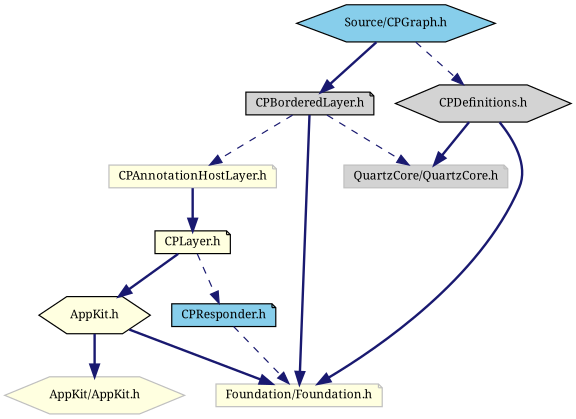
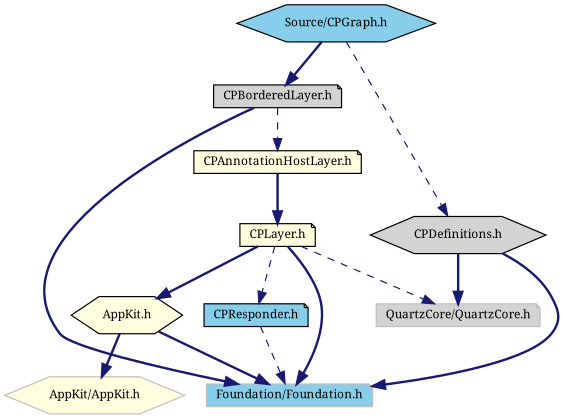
edge "CPBorderedLayer.h" -> "QuartzCore/QuartzCore.h": now "CPLayer.h" -> "QuartzCore/QuartzCore.h"
node "CPAnnotationHostLayer.h": color grey75 -> black
edge "CPLayer.h" -> "Foundation/Foundation.h": added
node "Foundation/Foundation.h": fillcolor lightyellow -> skyblue
